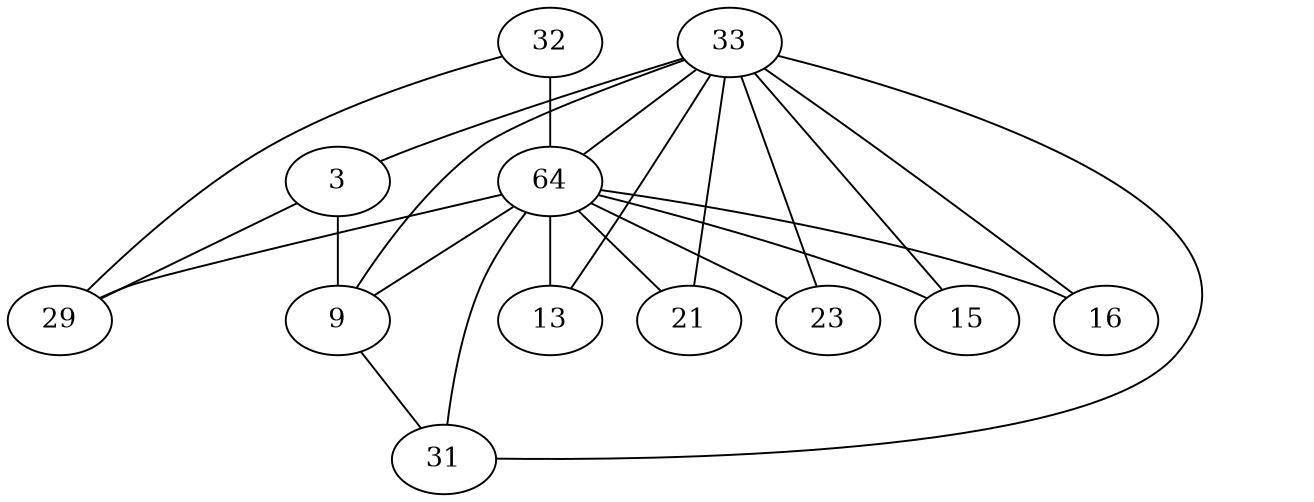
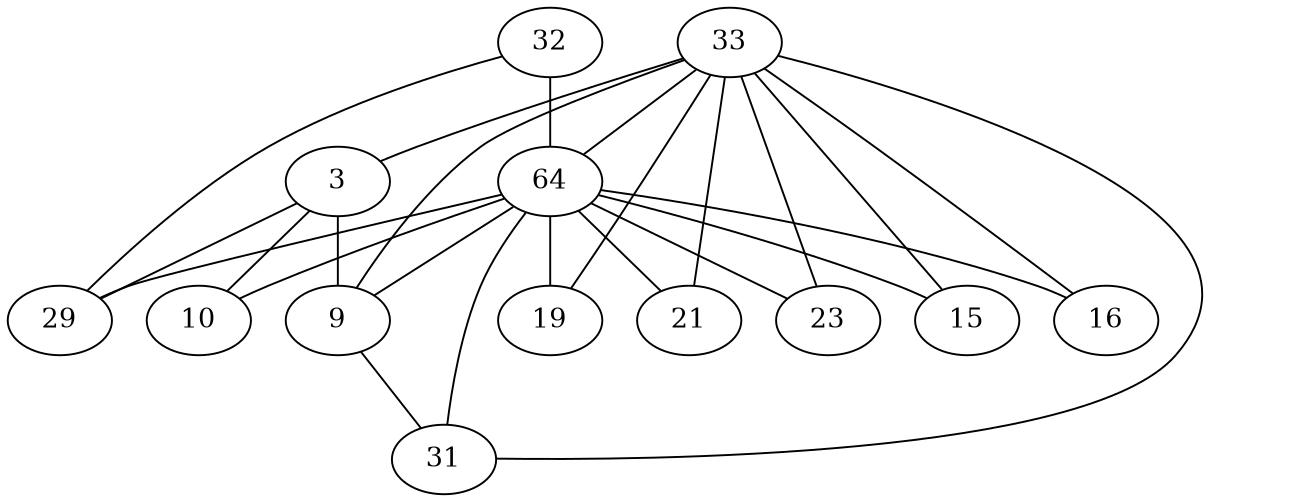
node "10": added
node "13": label "13" -> "19"
